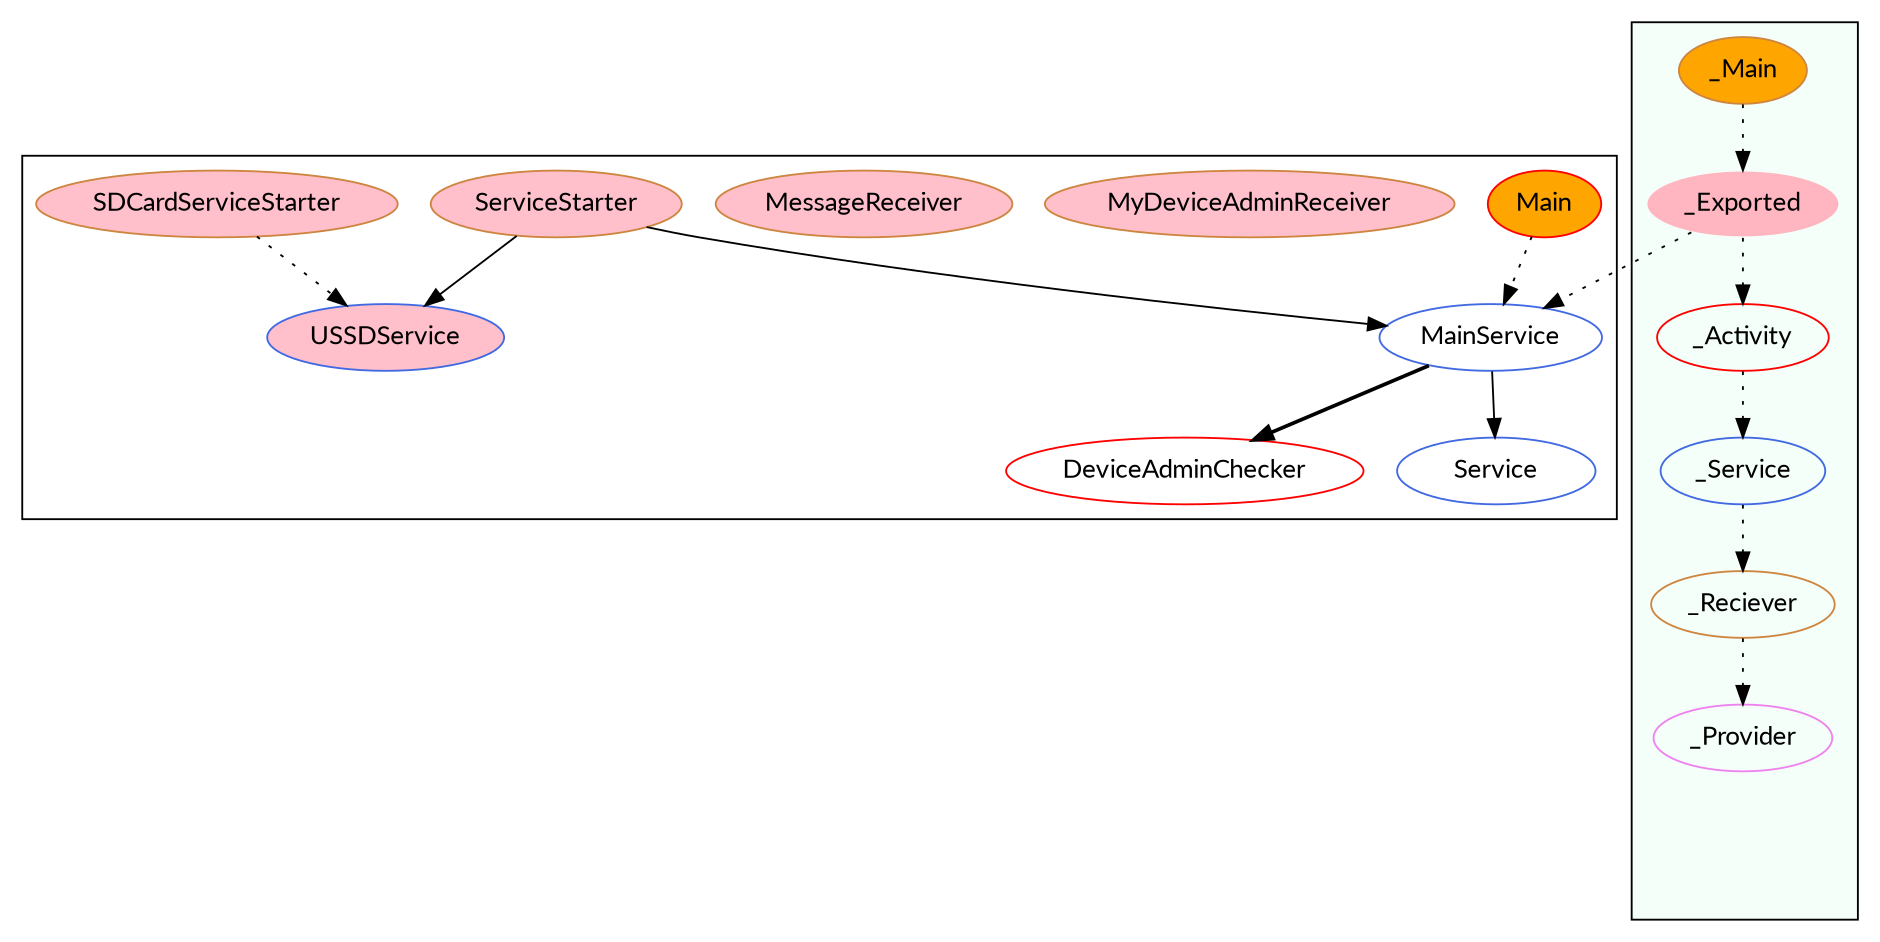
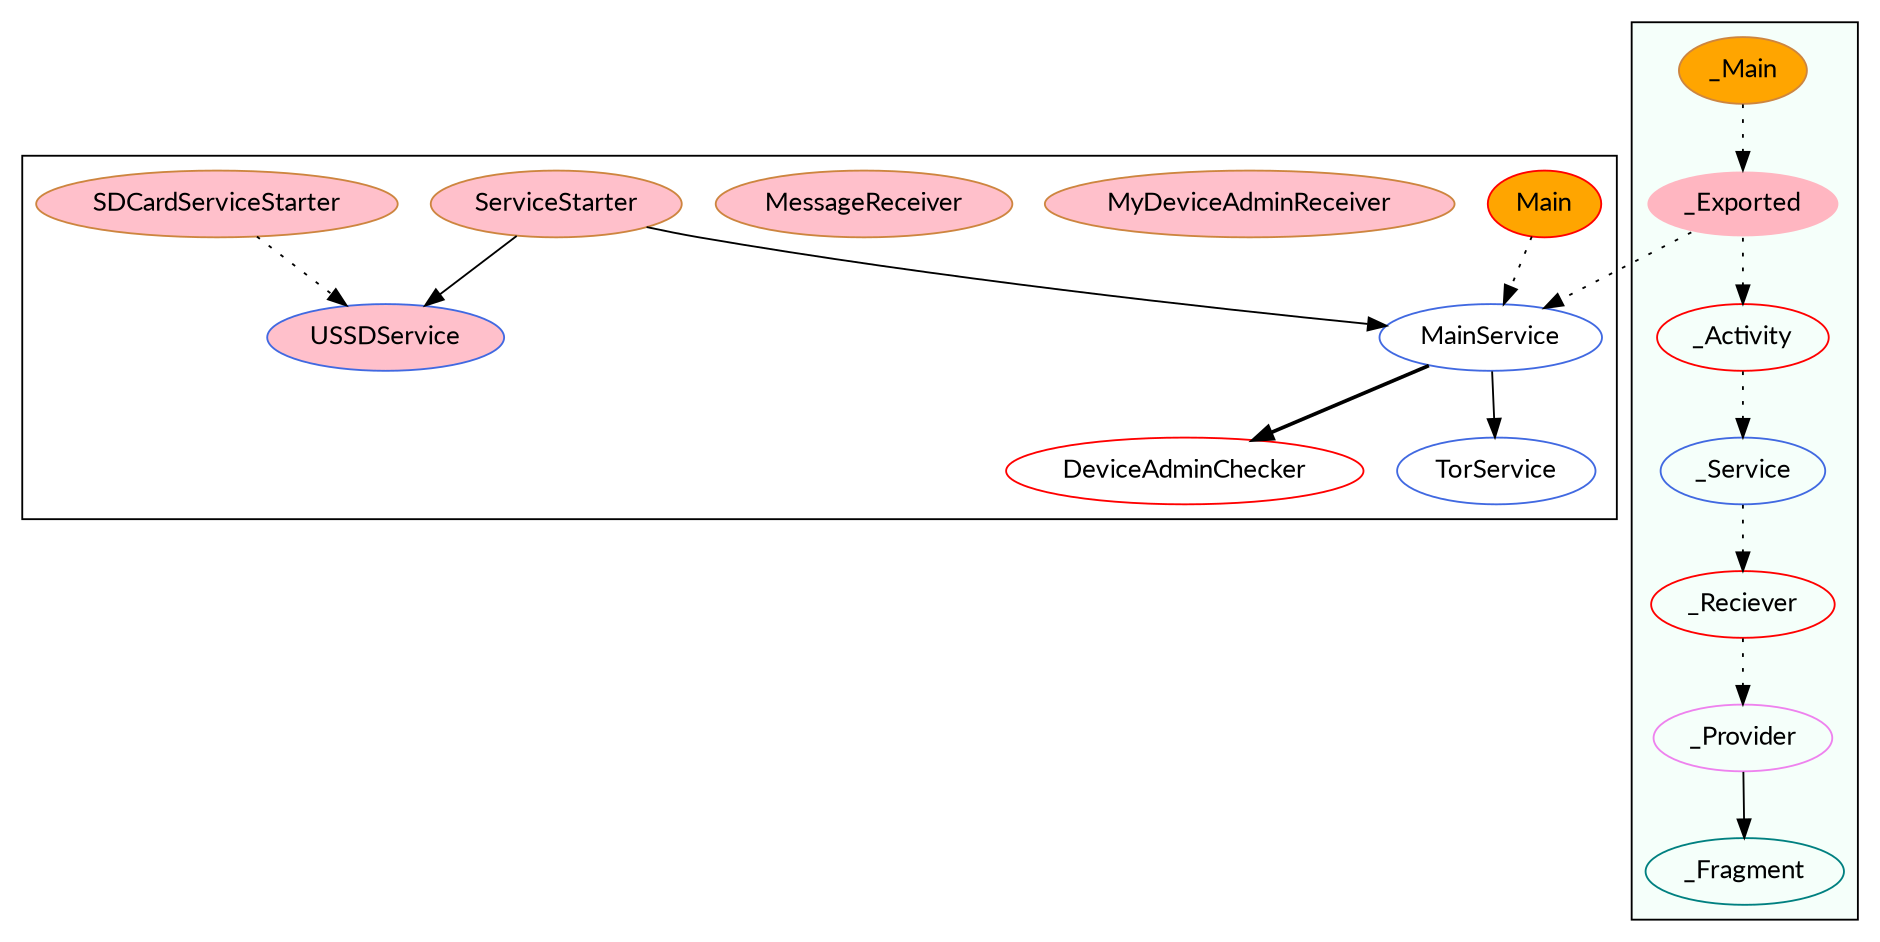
node "Service": label "Service" -> "TorService"
node "_Reciever": color peru -> red
node "_Fragment": added
